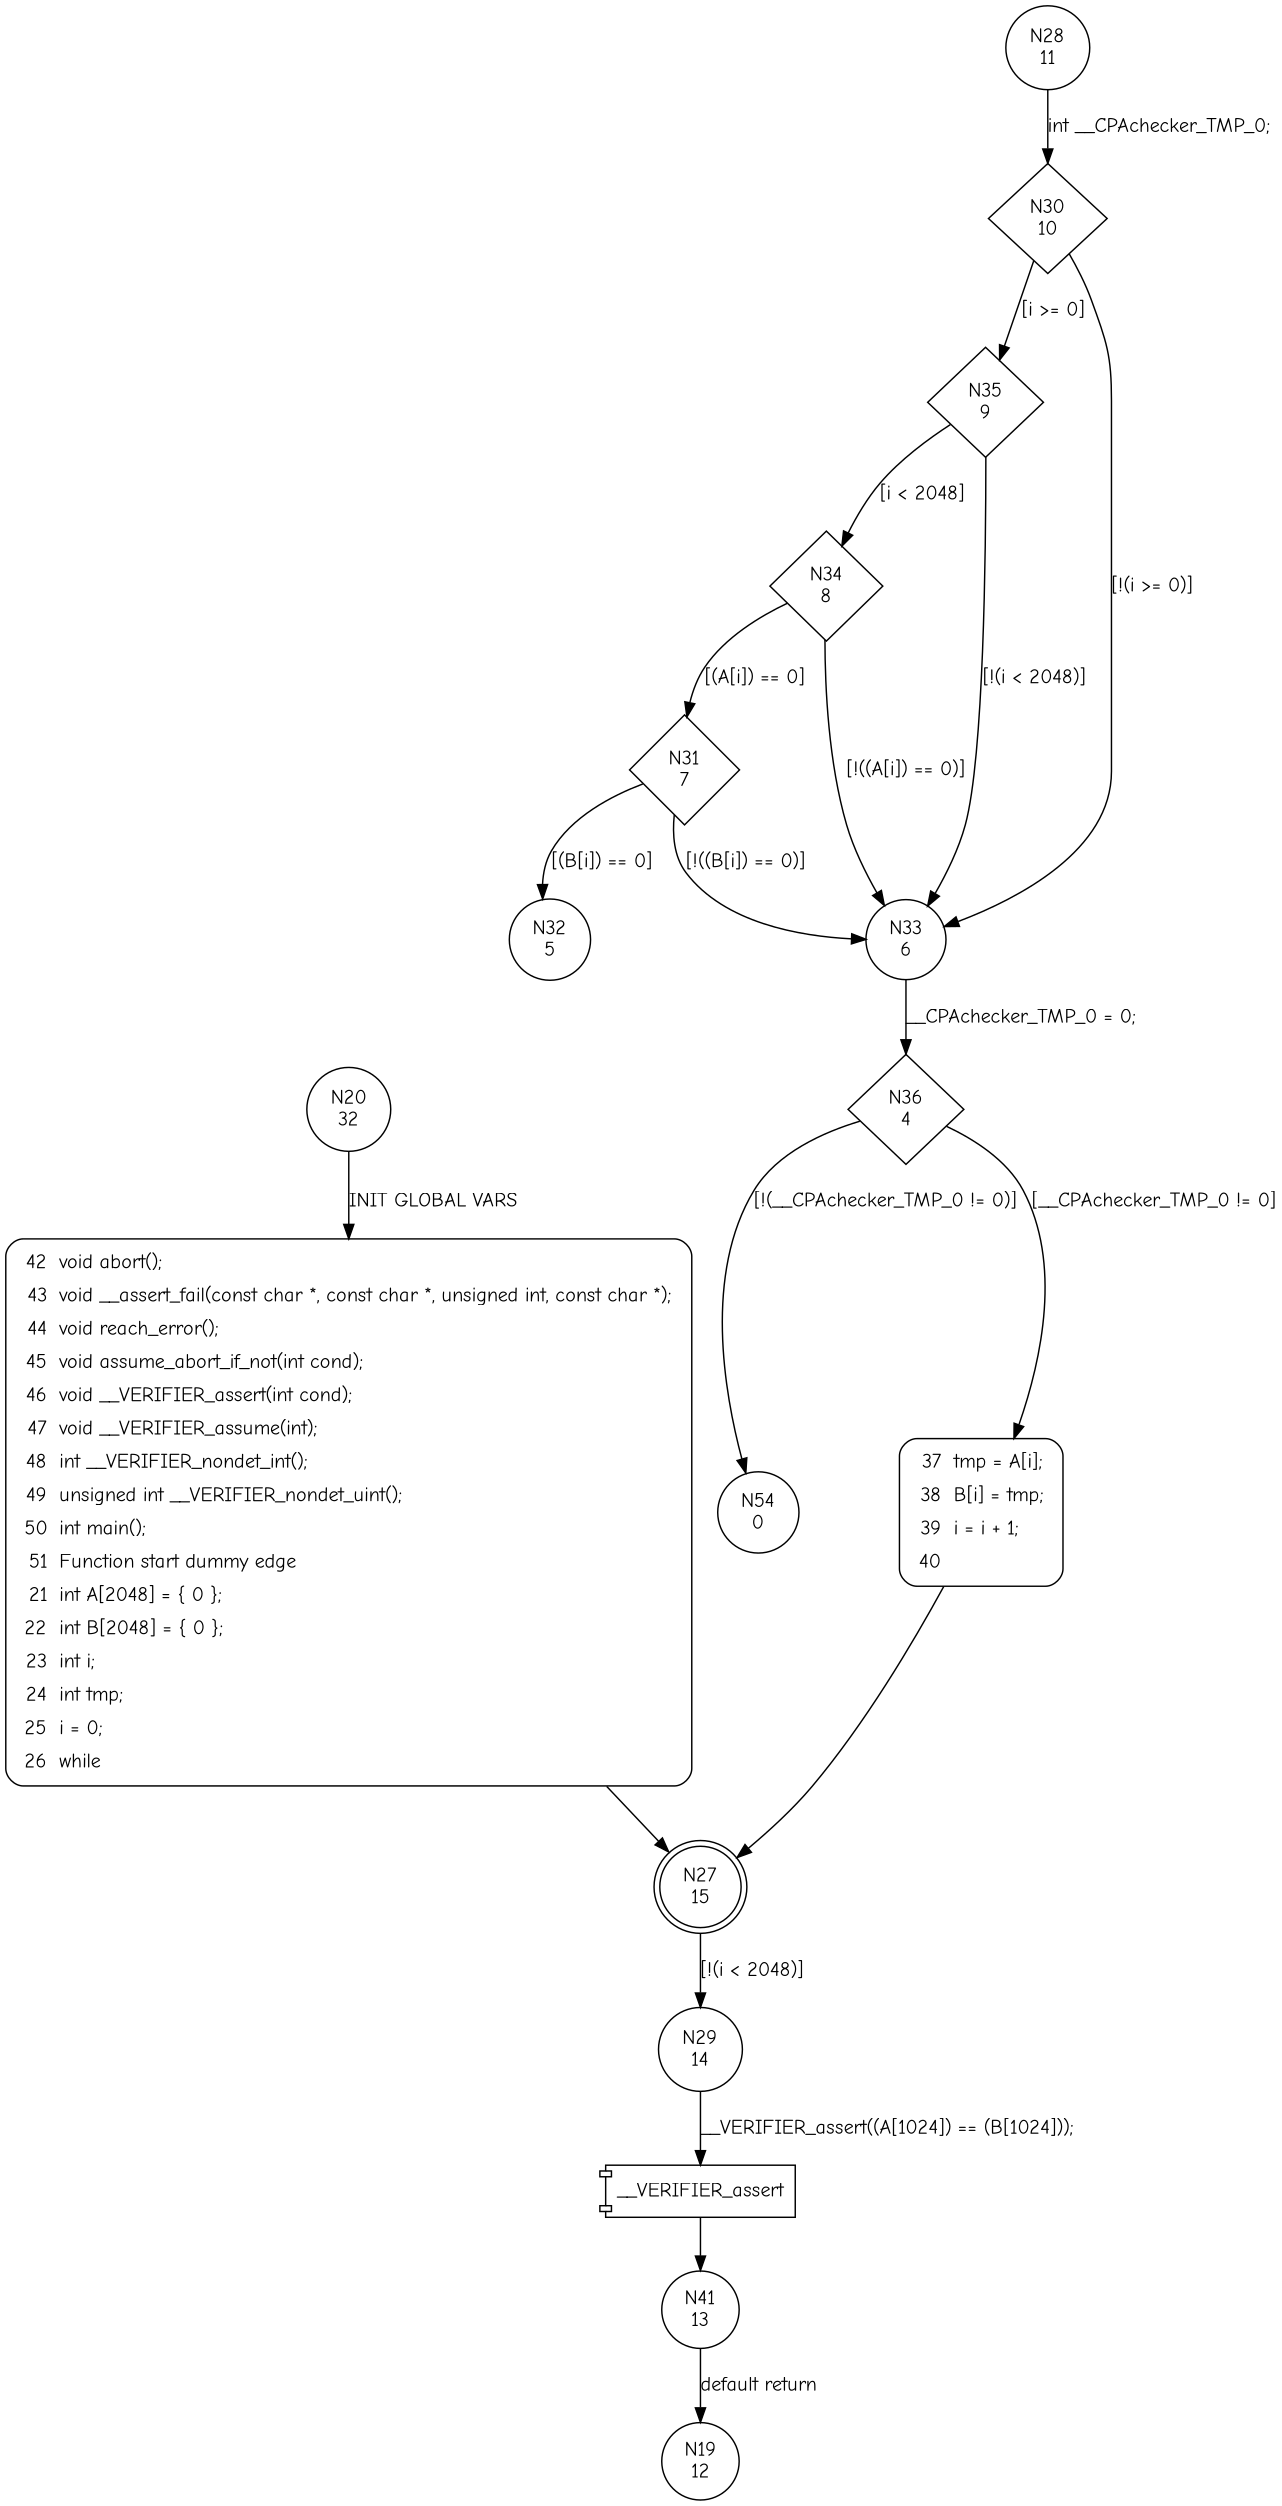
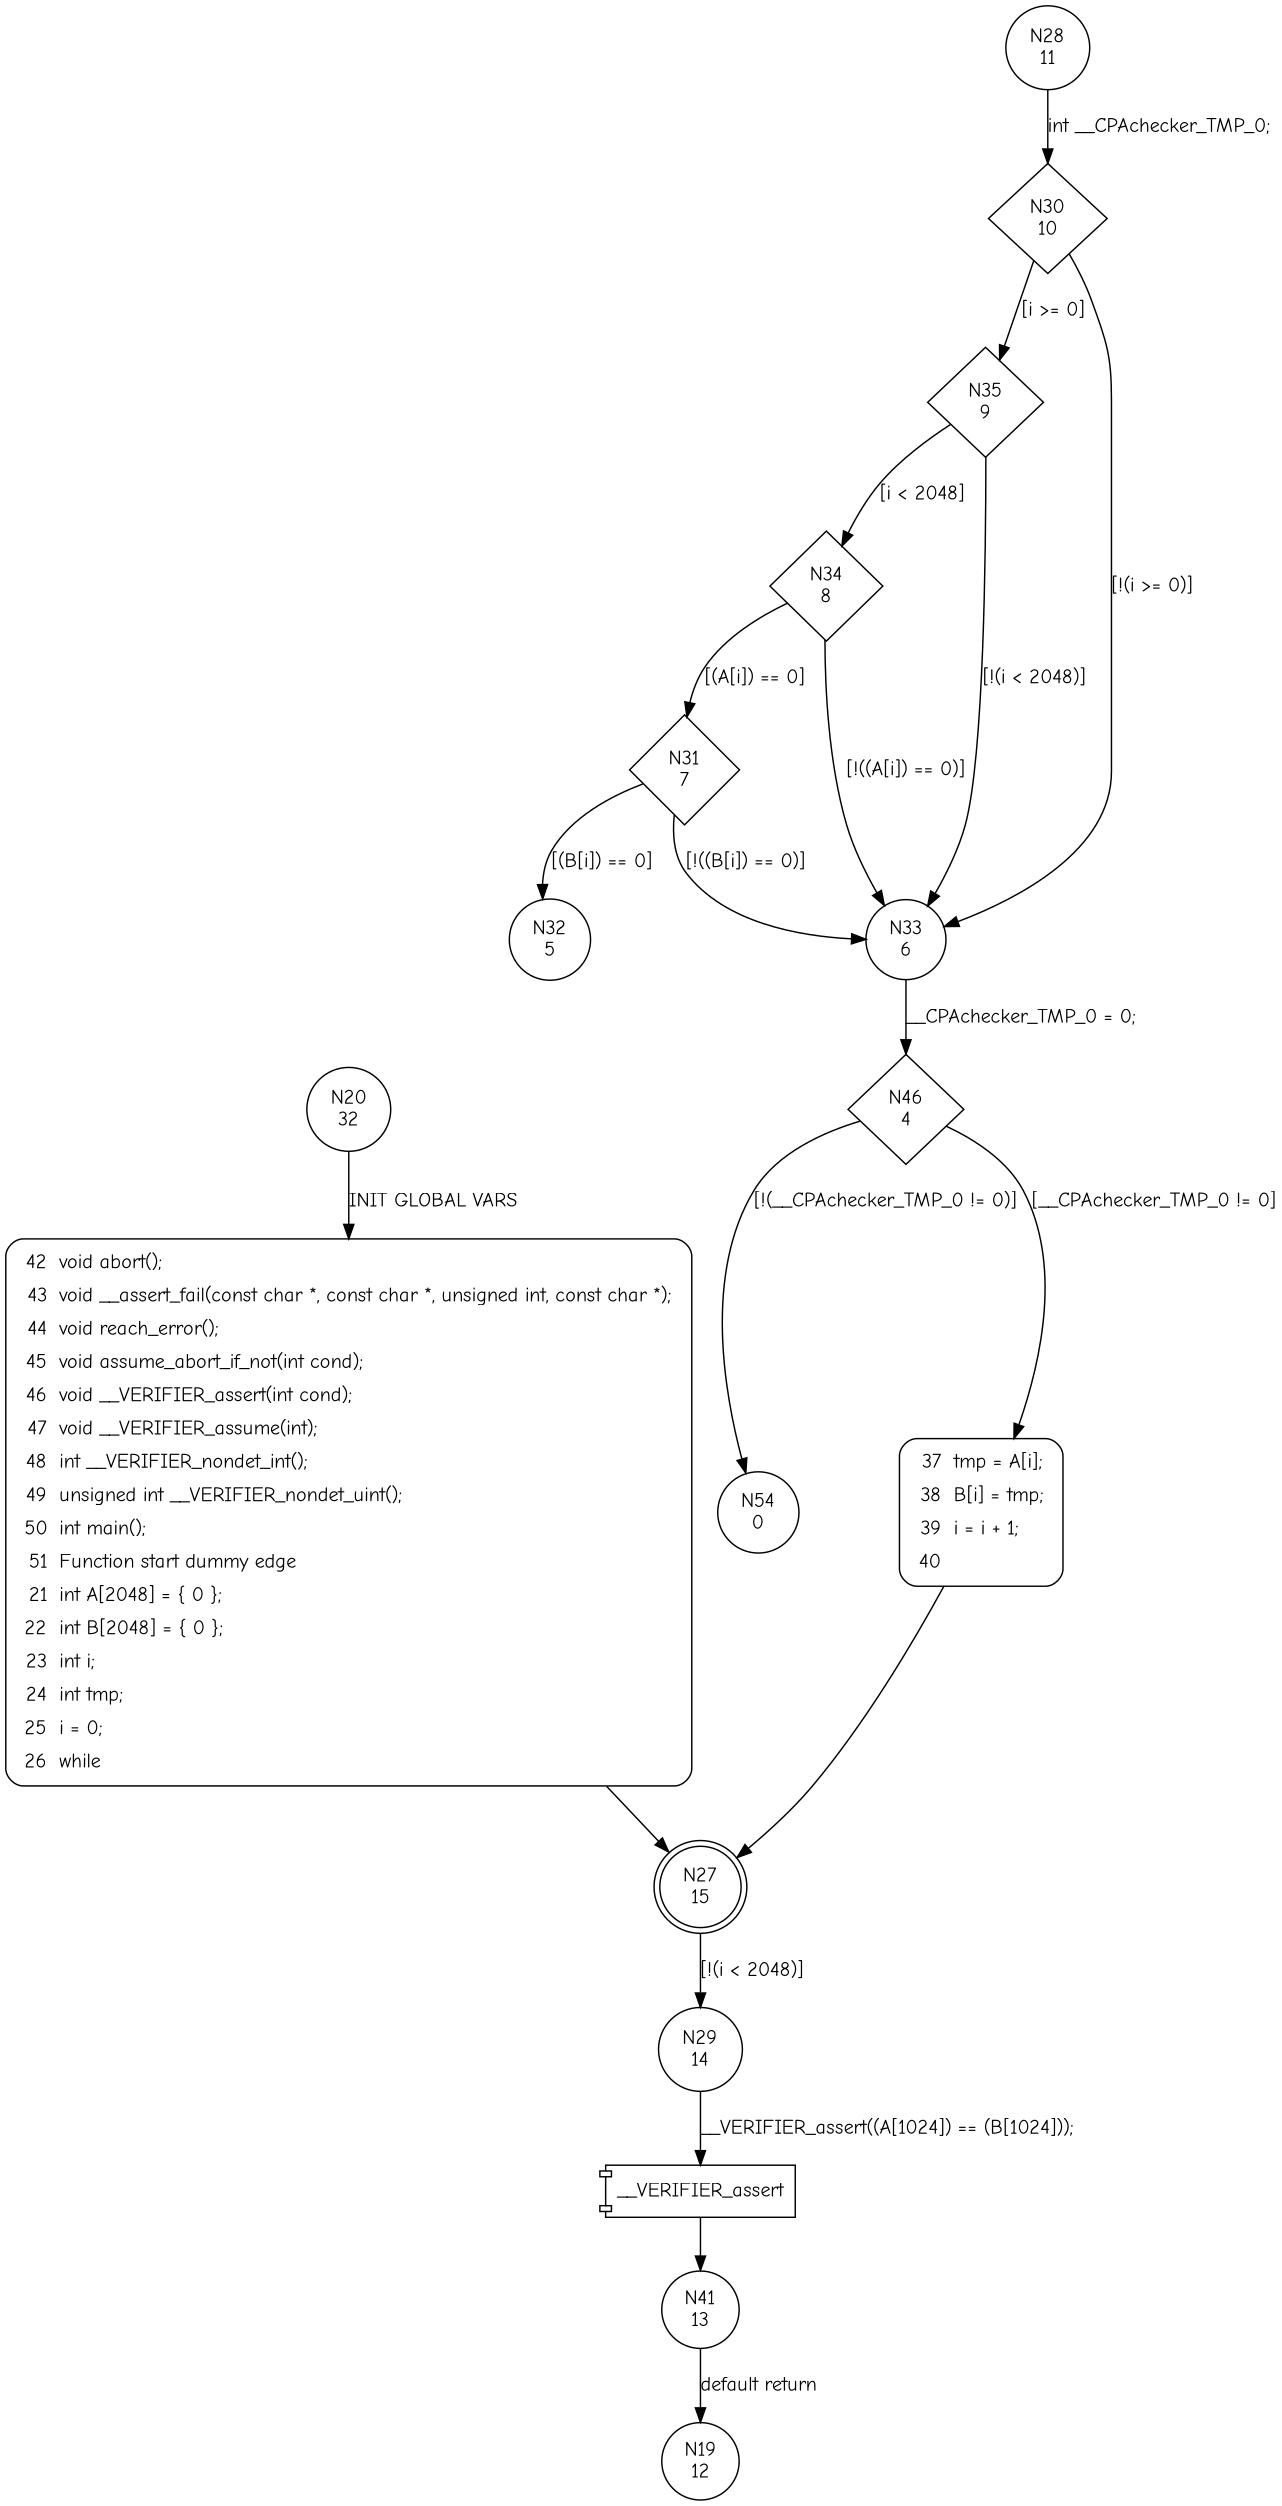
node "N36 4": label "N36 4" -> "N46 4"
